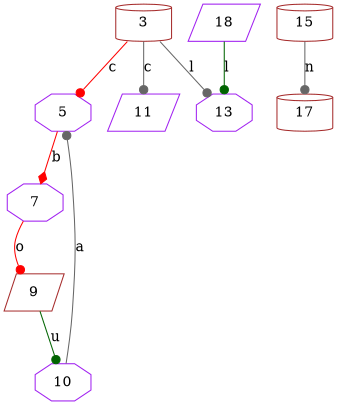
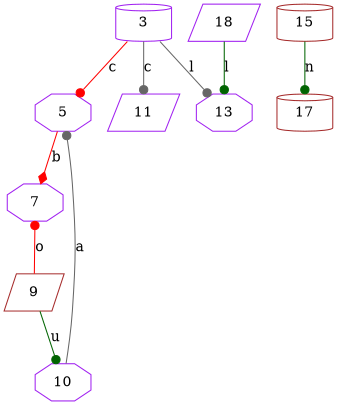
node "3": color brown -> purple
edge "15" -> "17": color gray40 -> darkgreen
edge "7" -> "9": reversed
